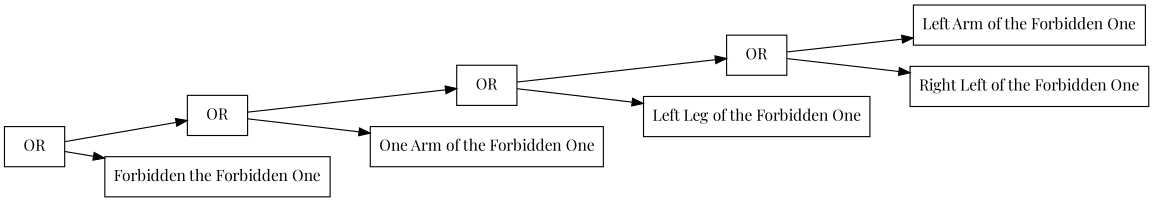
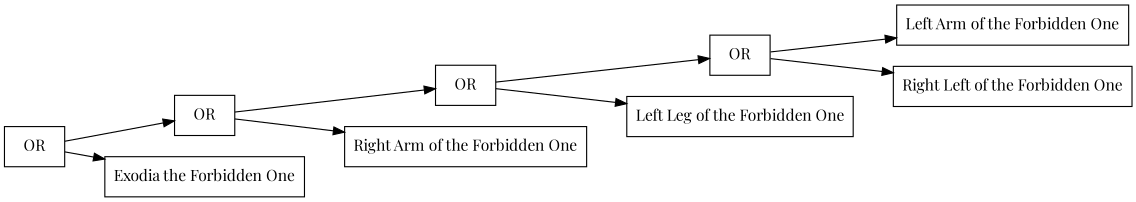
node "One Arm of the Forbidden One": label "One Arm of the Forbidden One" -> "Right Arm of the Forbidden One"
node "Forbidden the Forbidden One": label "Forbidden the Forbidden One" -> "Exodia the Forbidden One"
